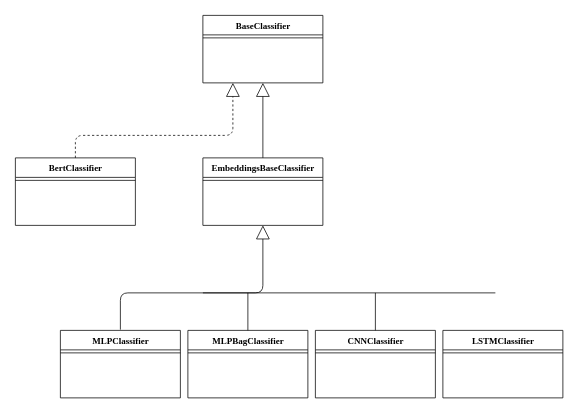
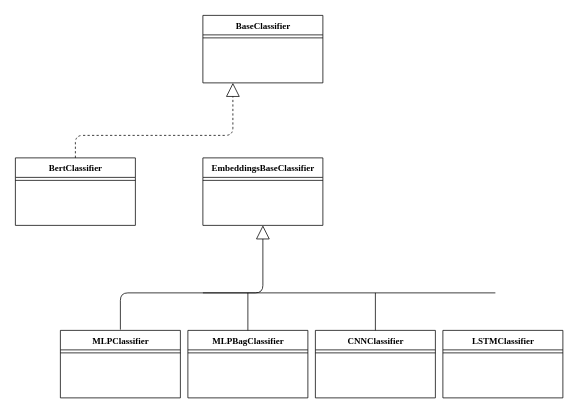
edge "EmbeddingsBaseClassifier" -> "BaseClassifier": removed
